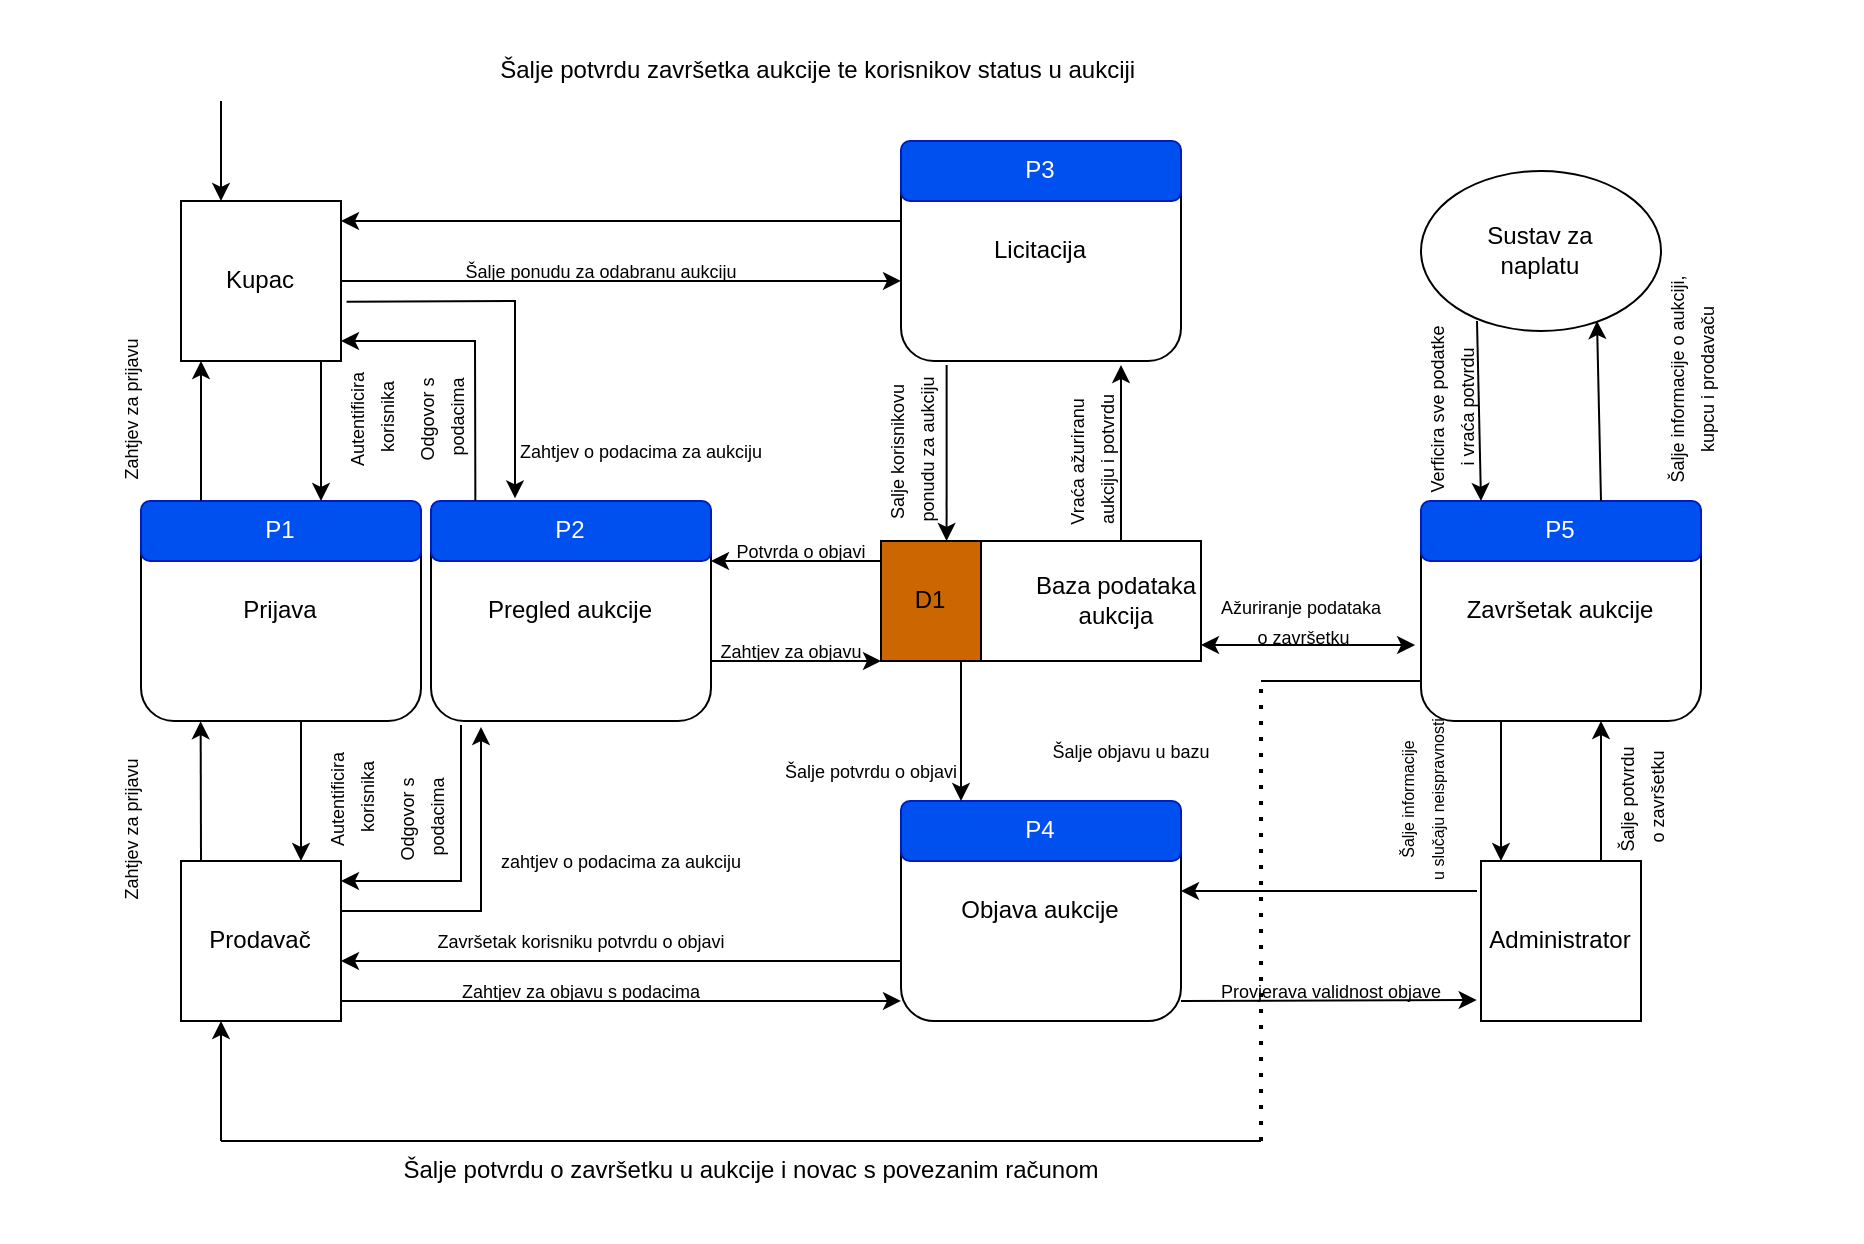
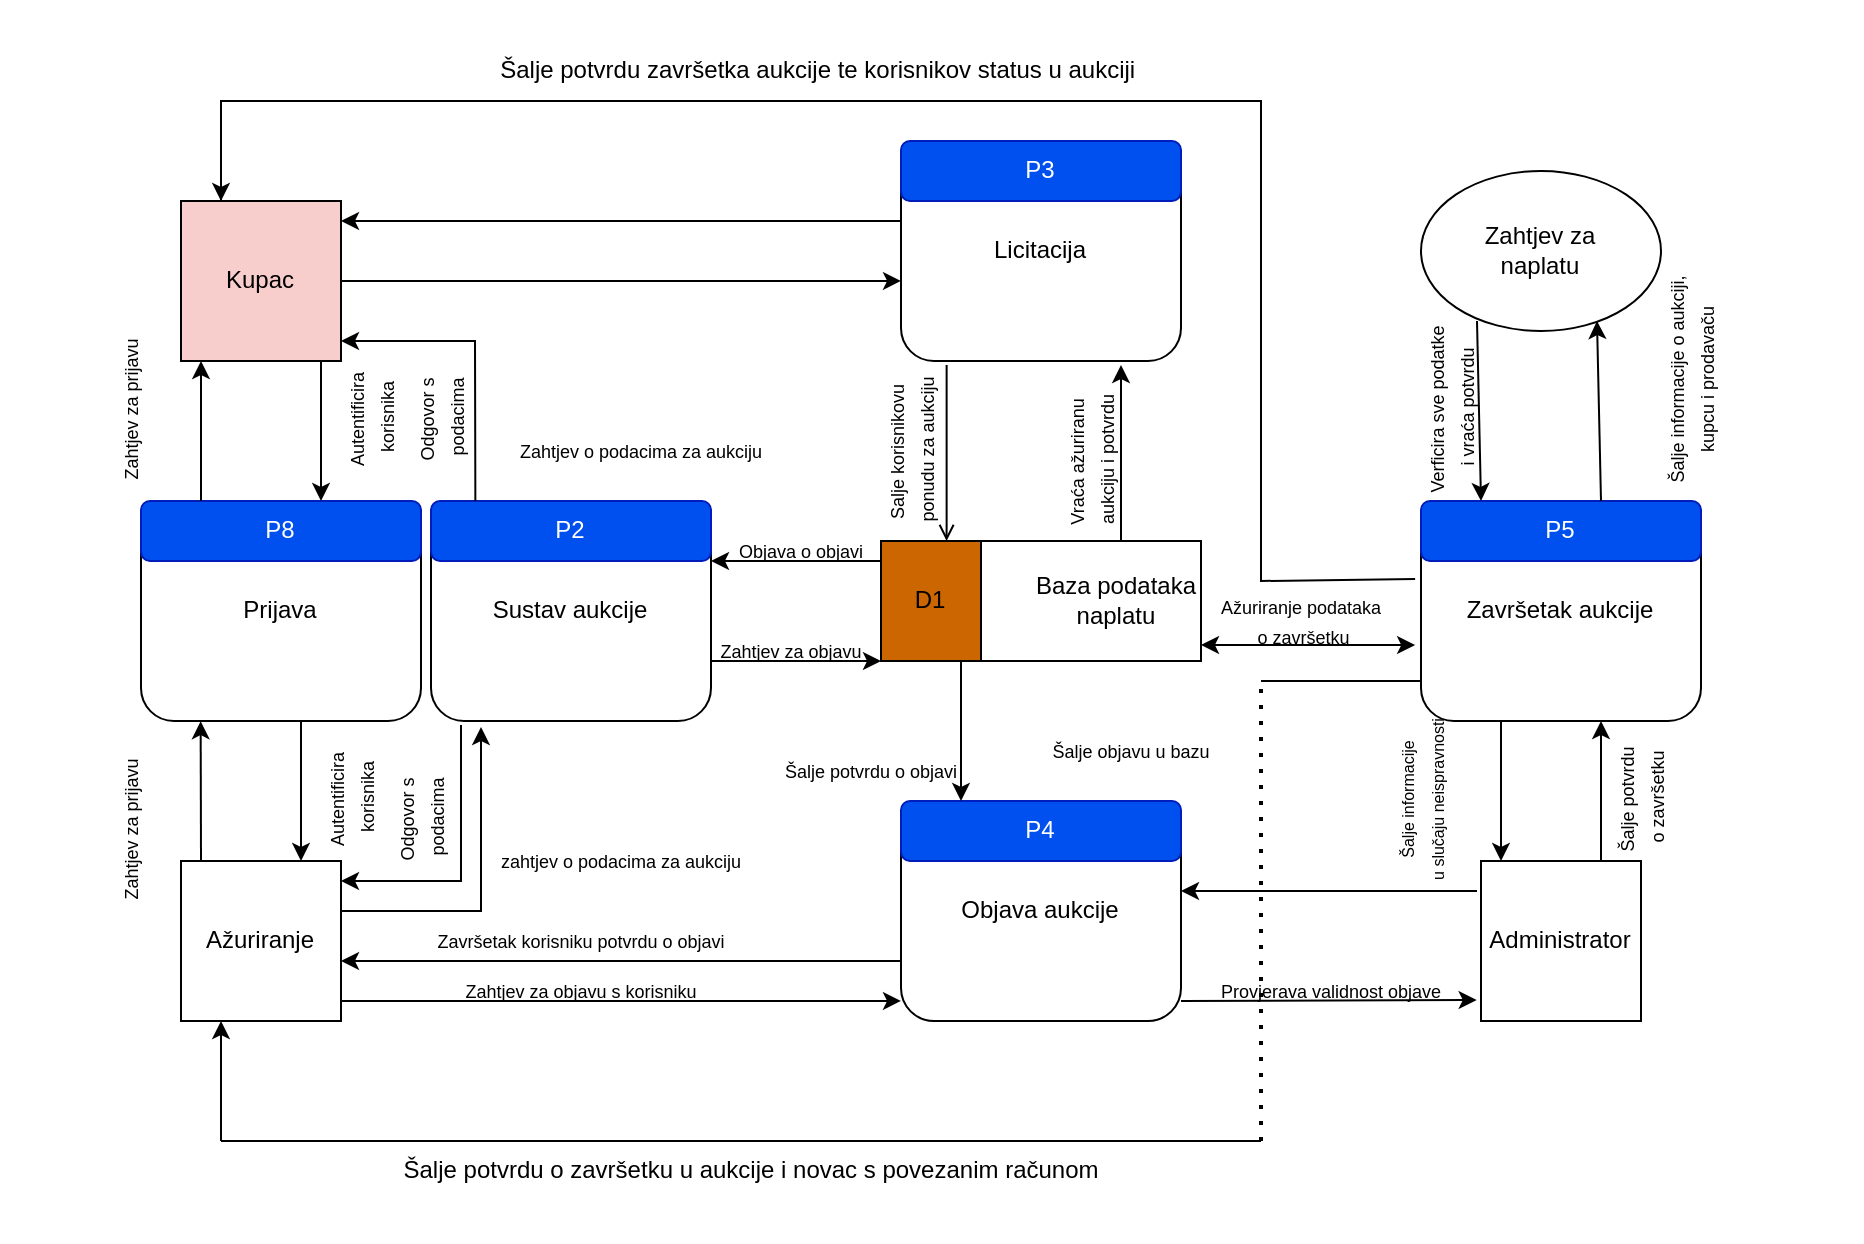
edge "Kupac" -- "Završetak aukcije": added
node "Sustav za naplatu": label "Sustav za naplatu" -> "Zahtjev za naplatu"
node "Šalje ponudu za odabranu aukciju": removed
node "Kupac": fillcolor #ffffff -> #f8cecc
edge "Kupac" -> "P2": removed
edge "Licitacija" -> "D1": arrowhead classic -> open
node "P1": label "P1" -> "P8"
node "Potvrda o objavi": label "Potvrda o objavi" -> "Objava o objavi"
node "Baza podataka aukcija": label "Baza podataka aukcija" -> "Baza podataka naplatu"
node "Pregled aukcije": label "Pregled aukcije" -> "Sustav aukcije"
node "Prodavač": label "Prodavač" -> "Ažuriranje"
node "Zahtjev za objavu s podacima": label "Zahtjev za objavu s podacima" -> "Zahtjev za objavu s korisniku"
